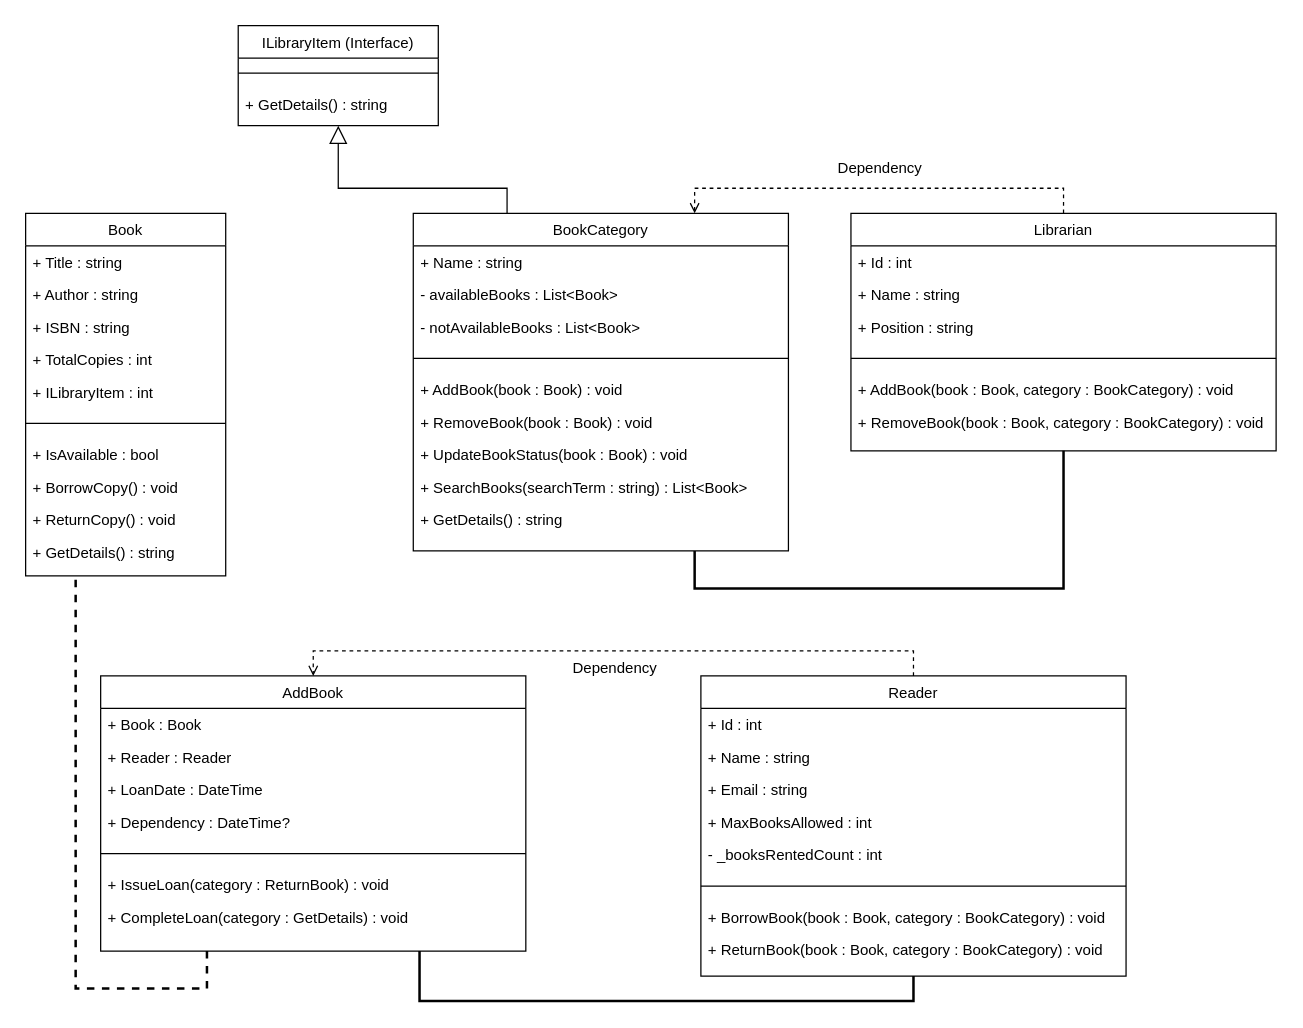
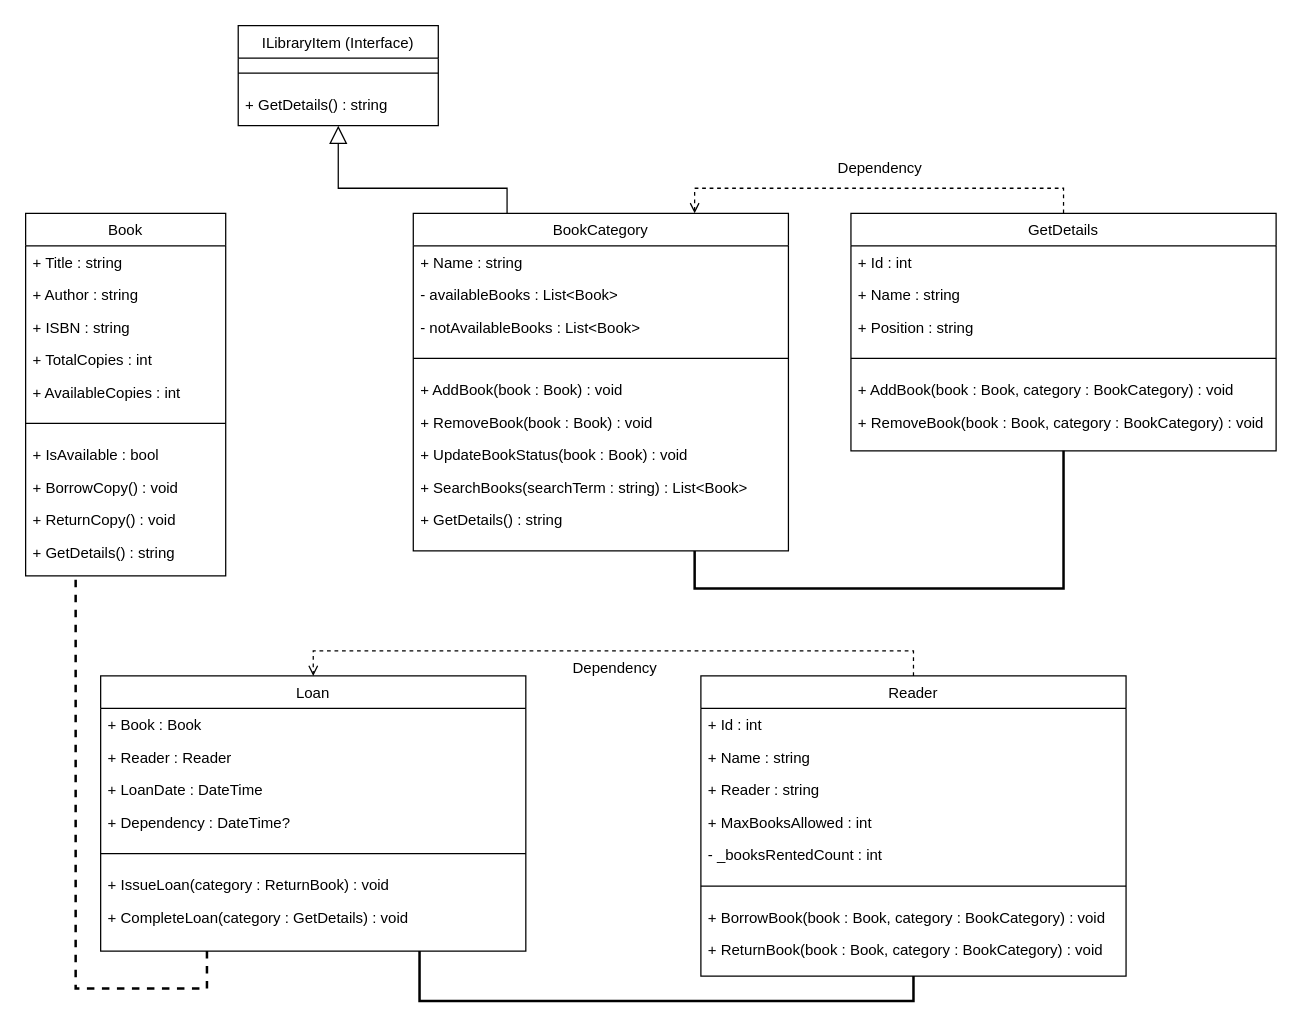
node "Librarian": label "Librarian" -> "GetDetails"
node "+ ILibraryItem : int": label "+ ILibraryItem : int" -> "+ AvailableCopies : int"
node "AddBook": label "AddBook" -> "Loan"
node "+ Email : string": label "+ Email : string" -> "+ Reader : string"
